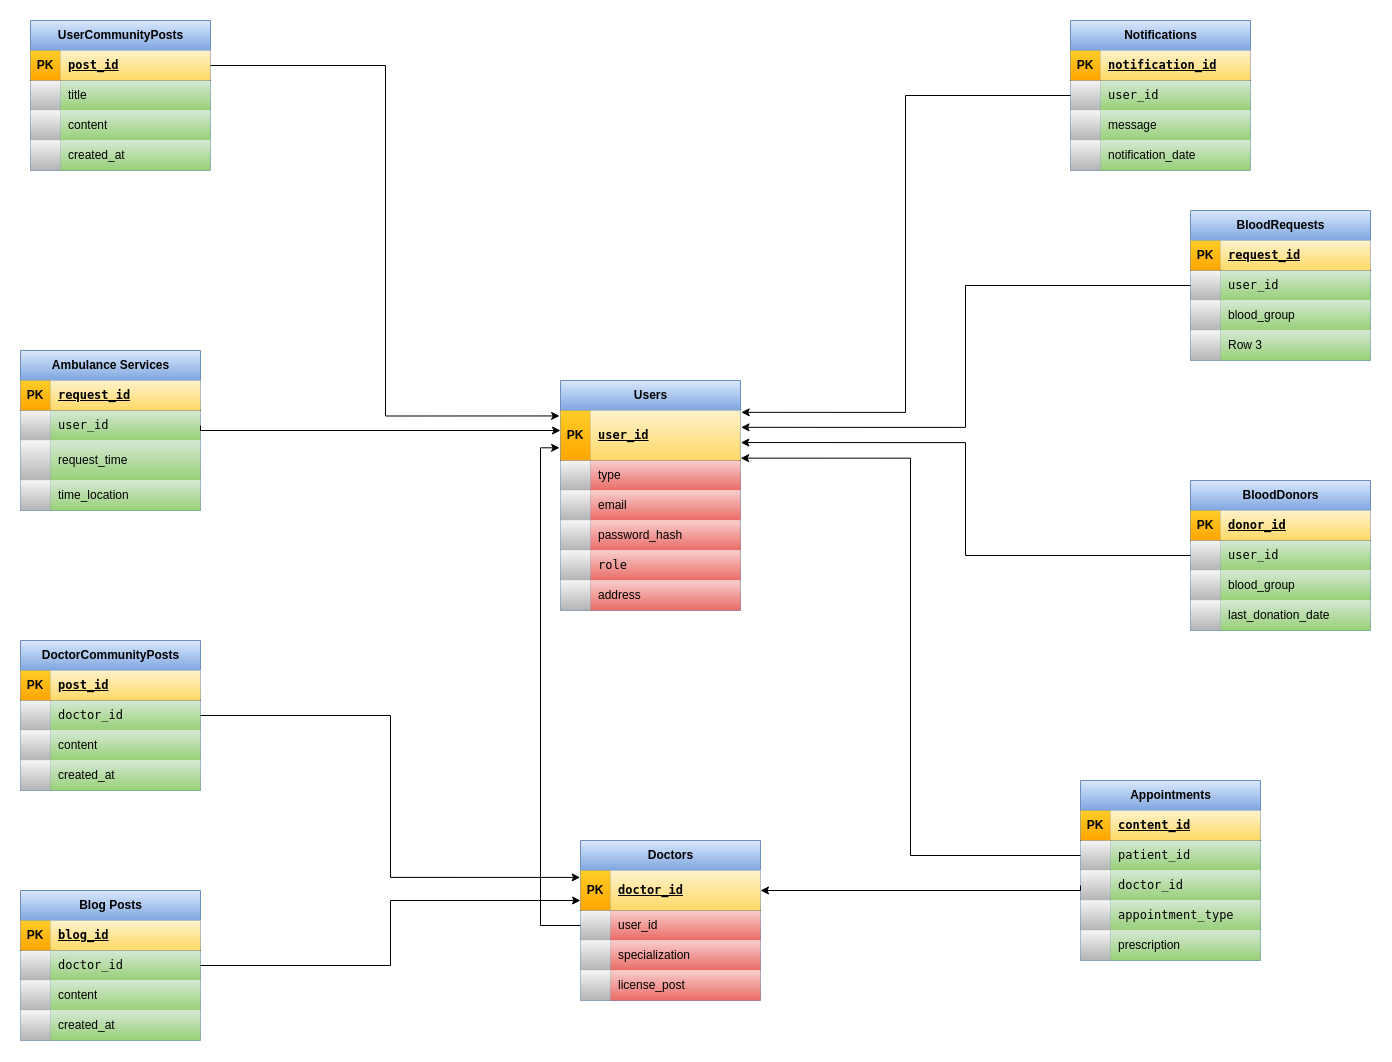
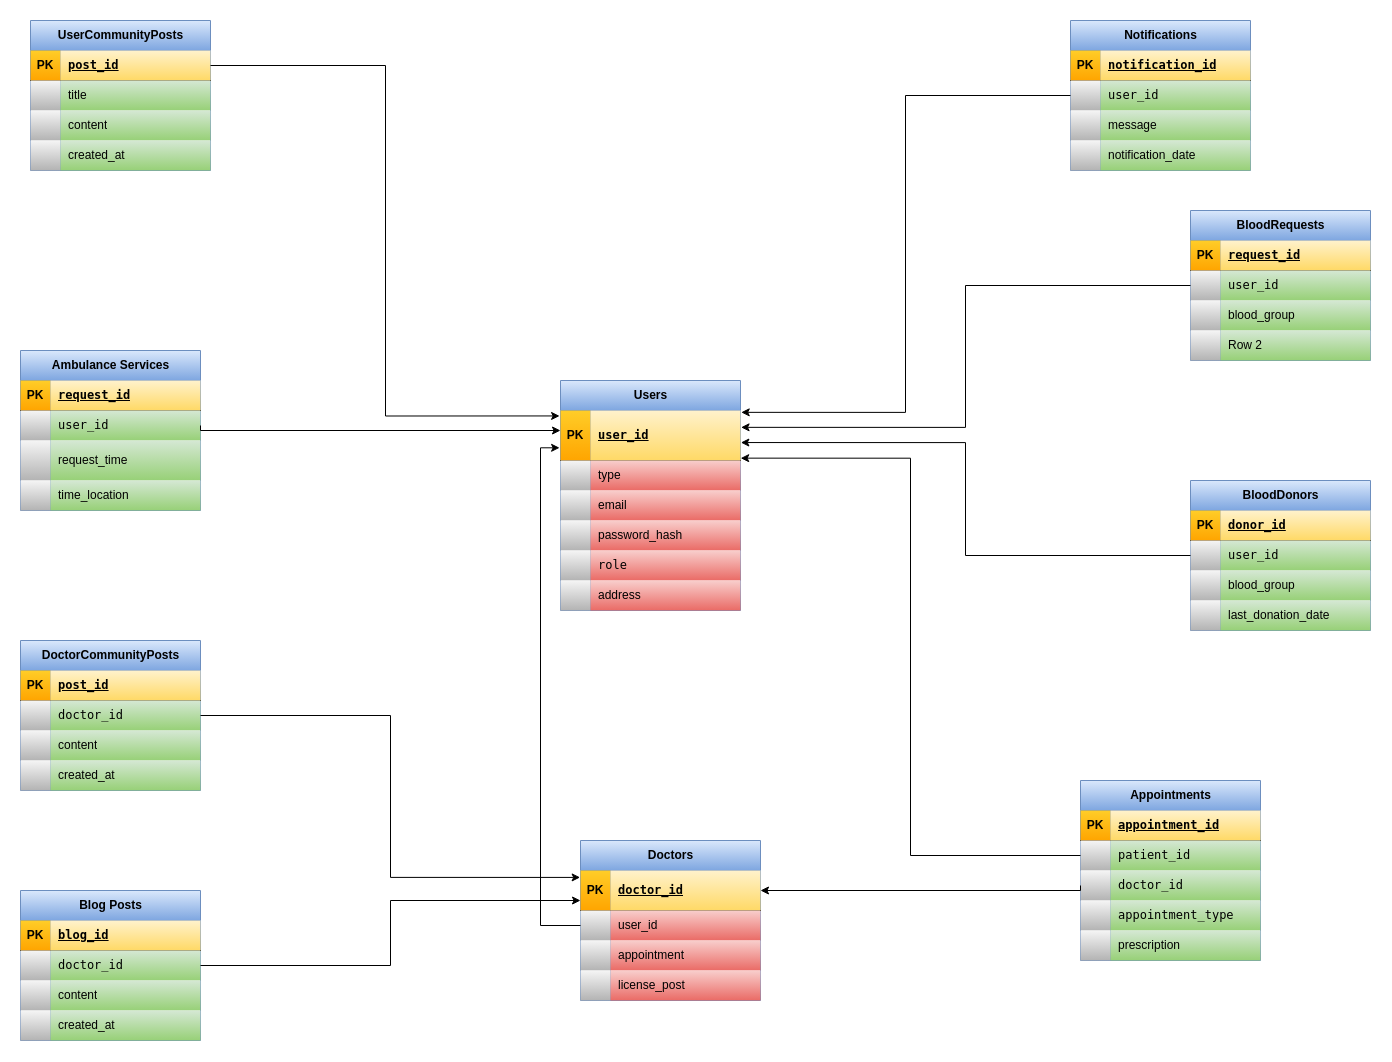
node "Row 3": label "Row 3" -> "Row 2"
node "content_id": label "content_id" -> "appointment_id"
node "specialization": label "specialization" -> "appointment"
